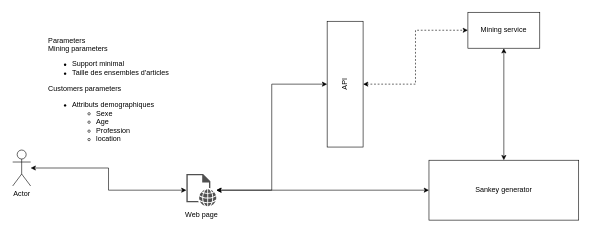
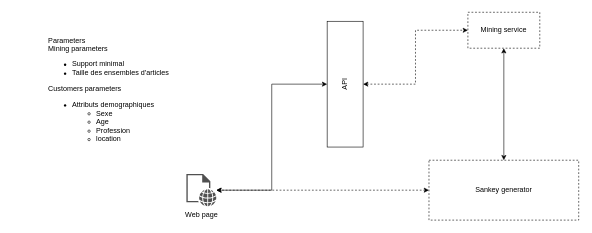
node "Mining service": style solid -> dashed
node "Actor": removed
edge "Actor" -- "Web page": removed
edge "Web page" -- "Sankey generator": style solid -> dashed
node "Sankey generator": style solid -> dashed
